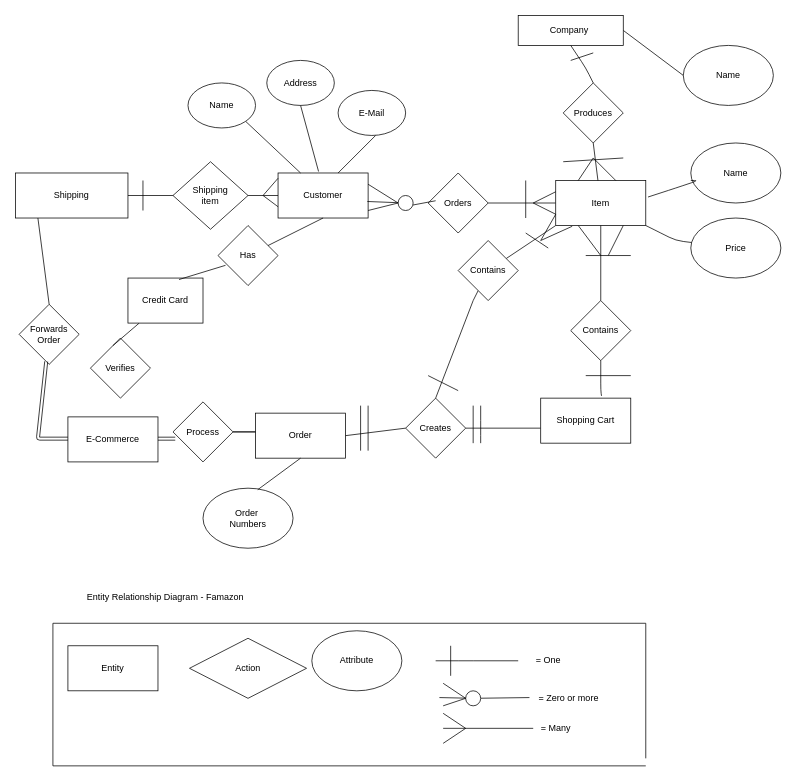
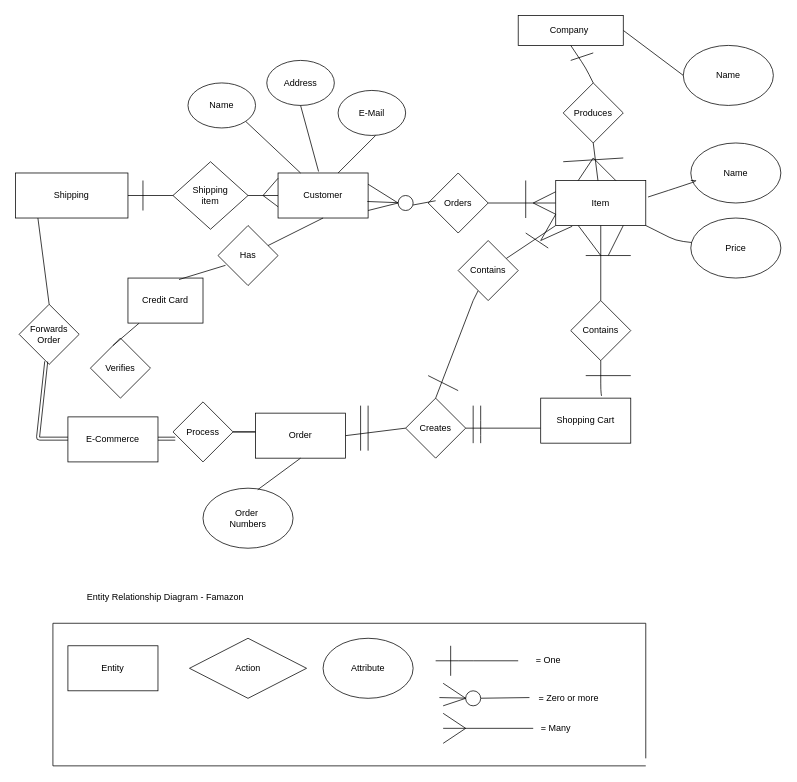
node "Attribute": moved (357, 660) -> (368, 668)
